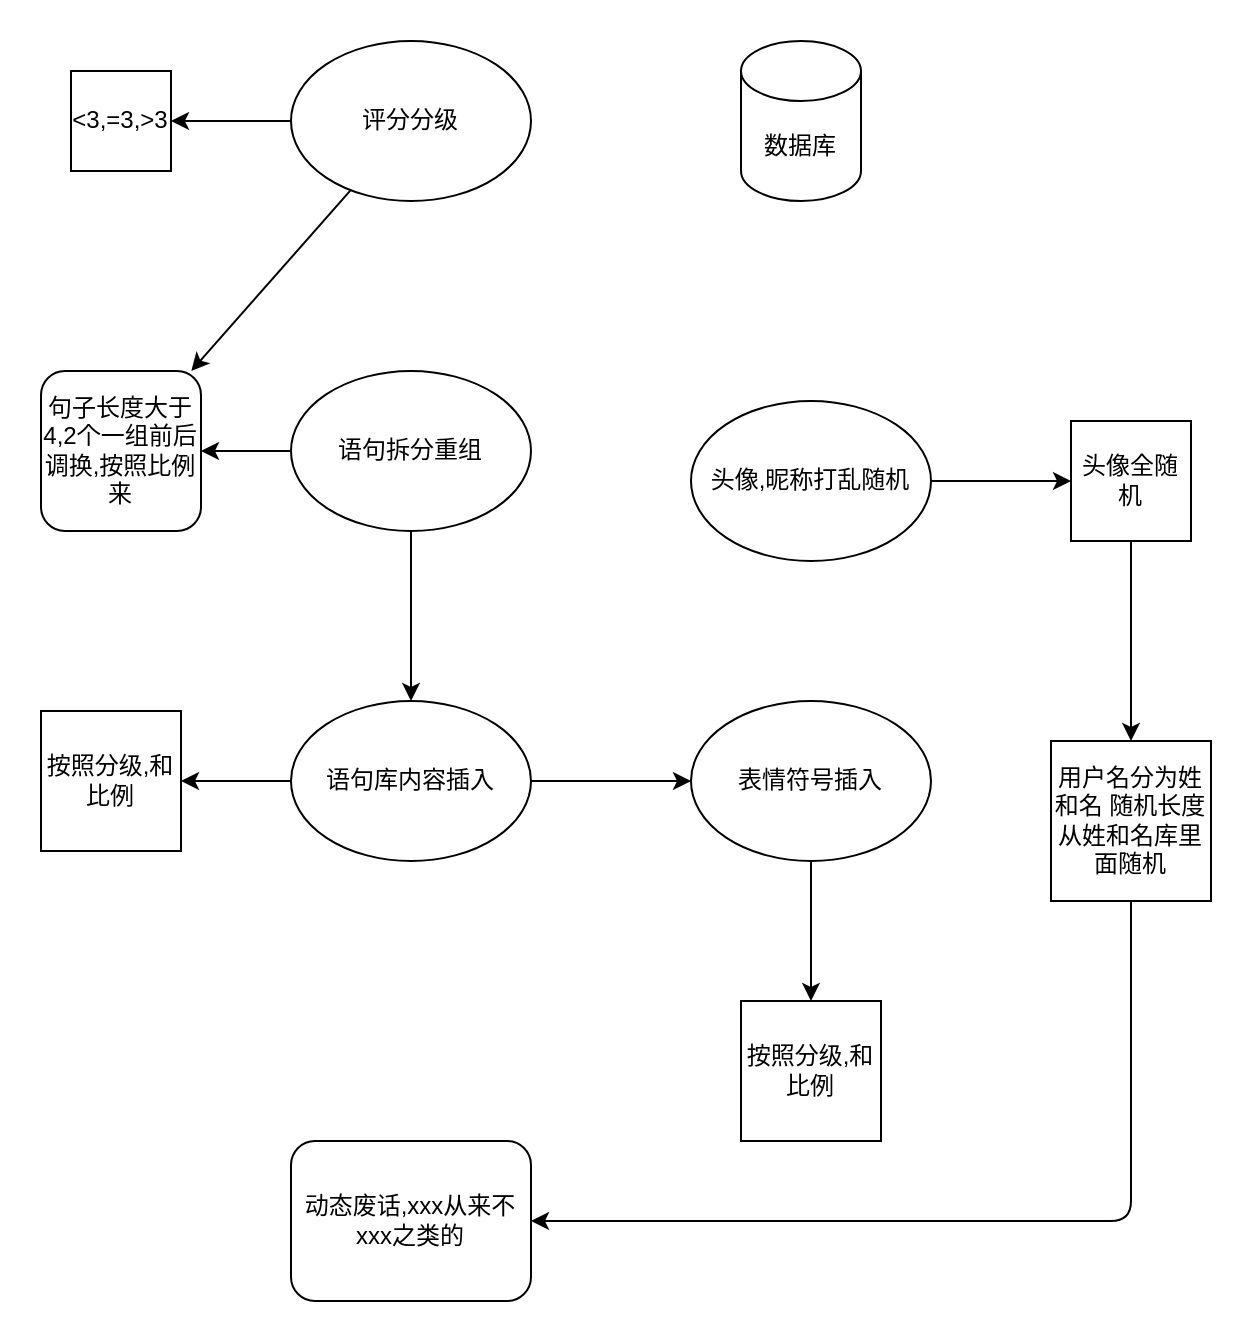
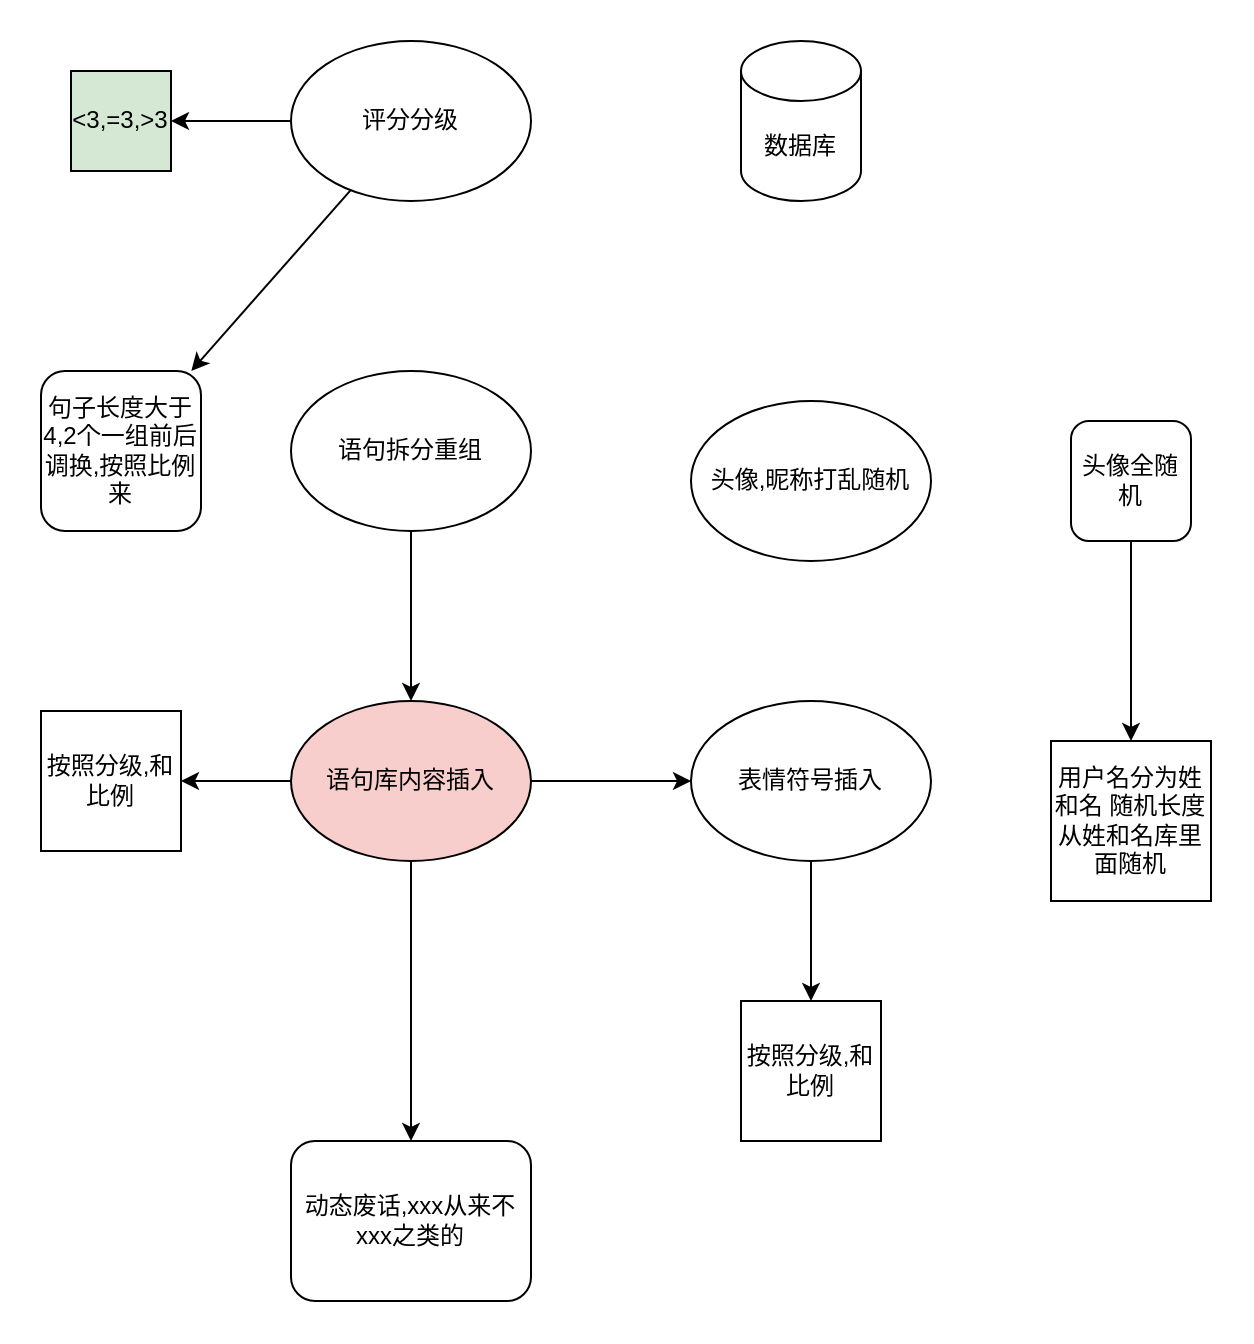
node "<3,=3,>3": fillcolor #ffffff -> #d5e8d4
edge "语句拆分重组" -> "句子长度大于4,2个一组前后调换,按照比例来": removed
edge "头像,昵称打乱随机" -> "头像全随机": removed
node "头像全随机": shape rectangle -> rounded rectangle
node "语句库内容插入": fillcolor #ffffff -> #f8cecc
edge "语句库内容插入" -> "动态废话,xxx从来不xxx之类的": added
edge "用户名分为姓和名 随机长度从姓和名库里面随机" -> "动态废话,xxx从来不xxx之类的": removed
